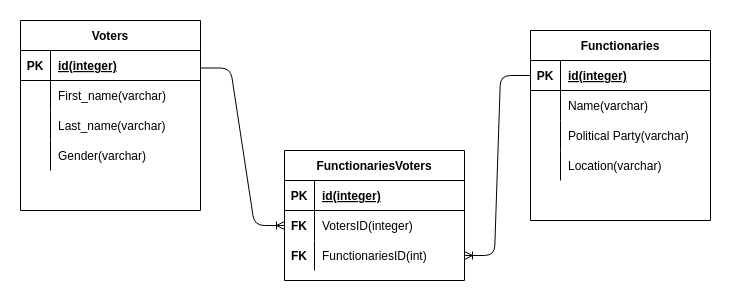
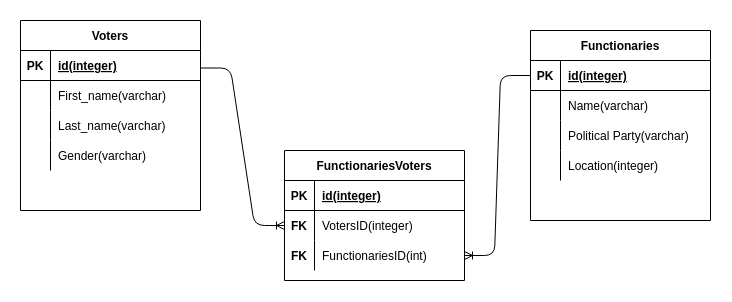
node "Location(varchar)": label "Location(varchar)" -> "Location(integer)"
